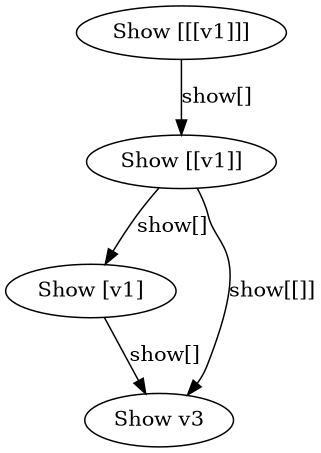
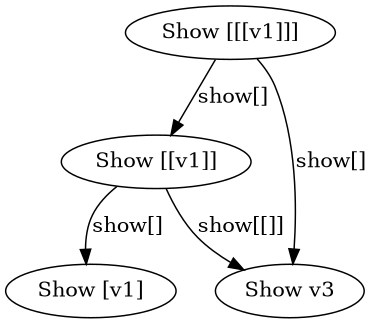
edge "Show [v1]" -> "Show v3": now "Show [[[v1]]]" -> "Show v3"
